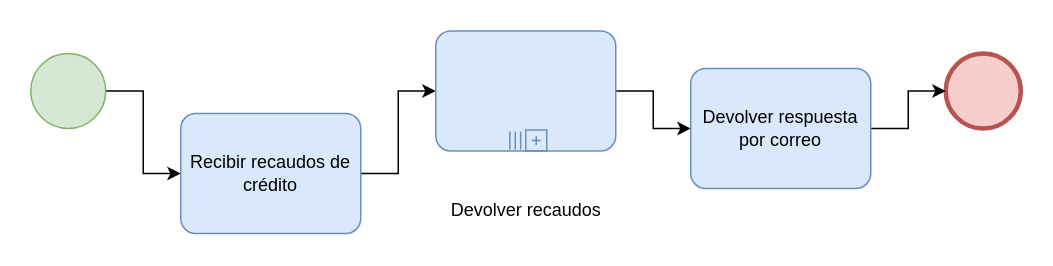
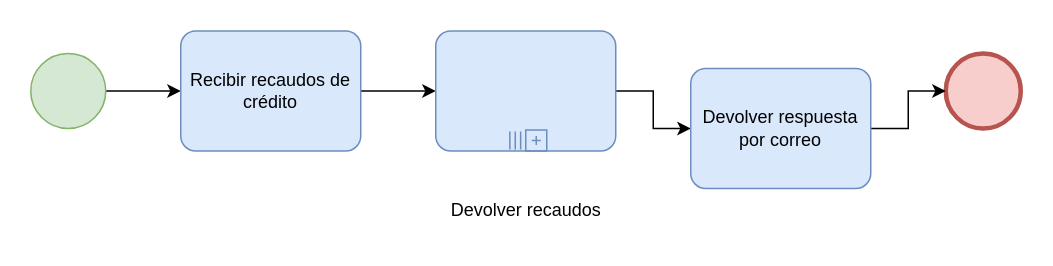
node "Recibir recaudos de crédito": moved (271, 173) -> (271, 91)
